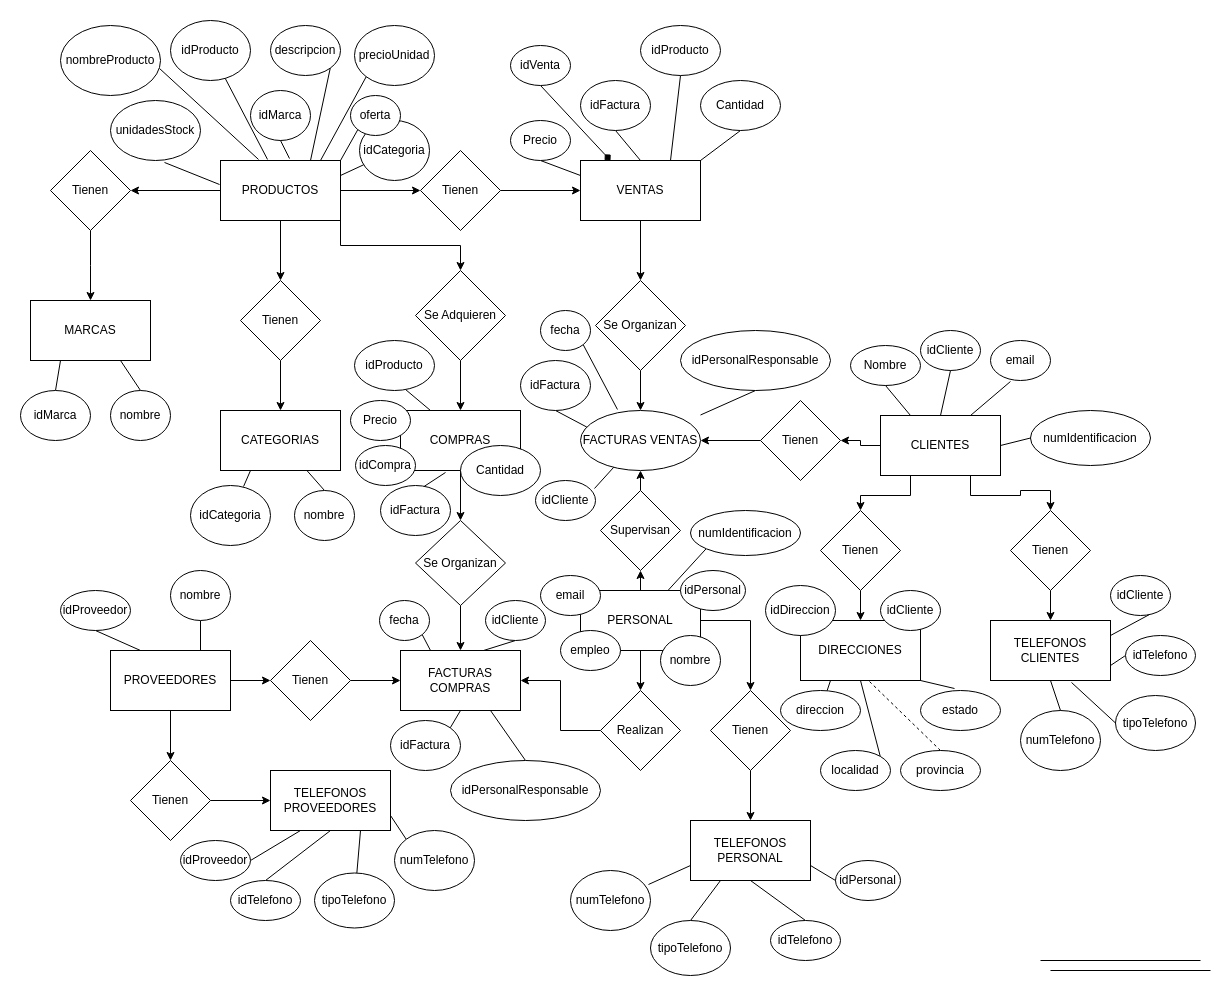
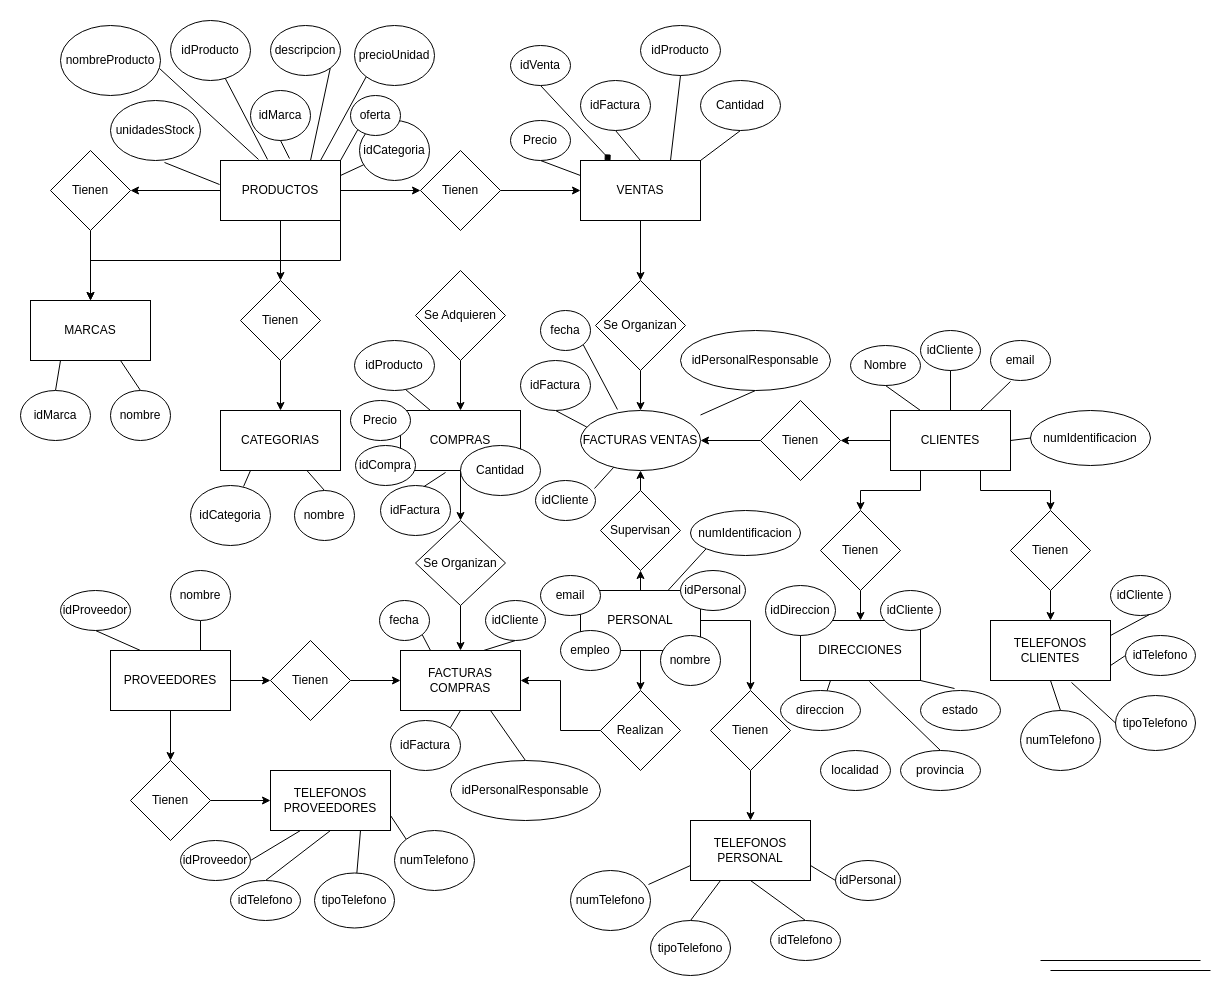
edge "PRODUCTOS" -> "Se Adquieren": now "PRODUCTOS" -> "MARCAS"
node "CLIENTES": moved (941, 446) -> (951, 441)
edge "DIRECCIONES" -- "provincia": style dashed -> solid
edge "DIRECCIONES" -- "localidad": removed
